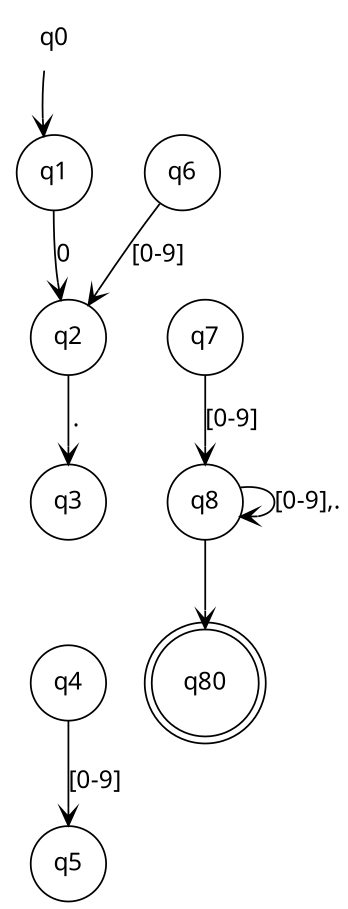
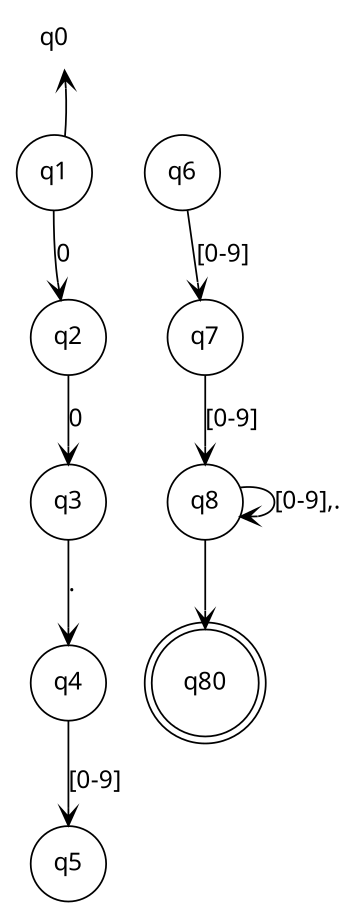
edge "q0" -> "q1": reversed
edge "q6" -> "q2": now "q6" -> "q7"
edge "q2" -> "q3": label "." -> "0"
edge "q3" -> "q4": added, label "."
